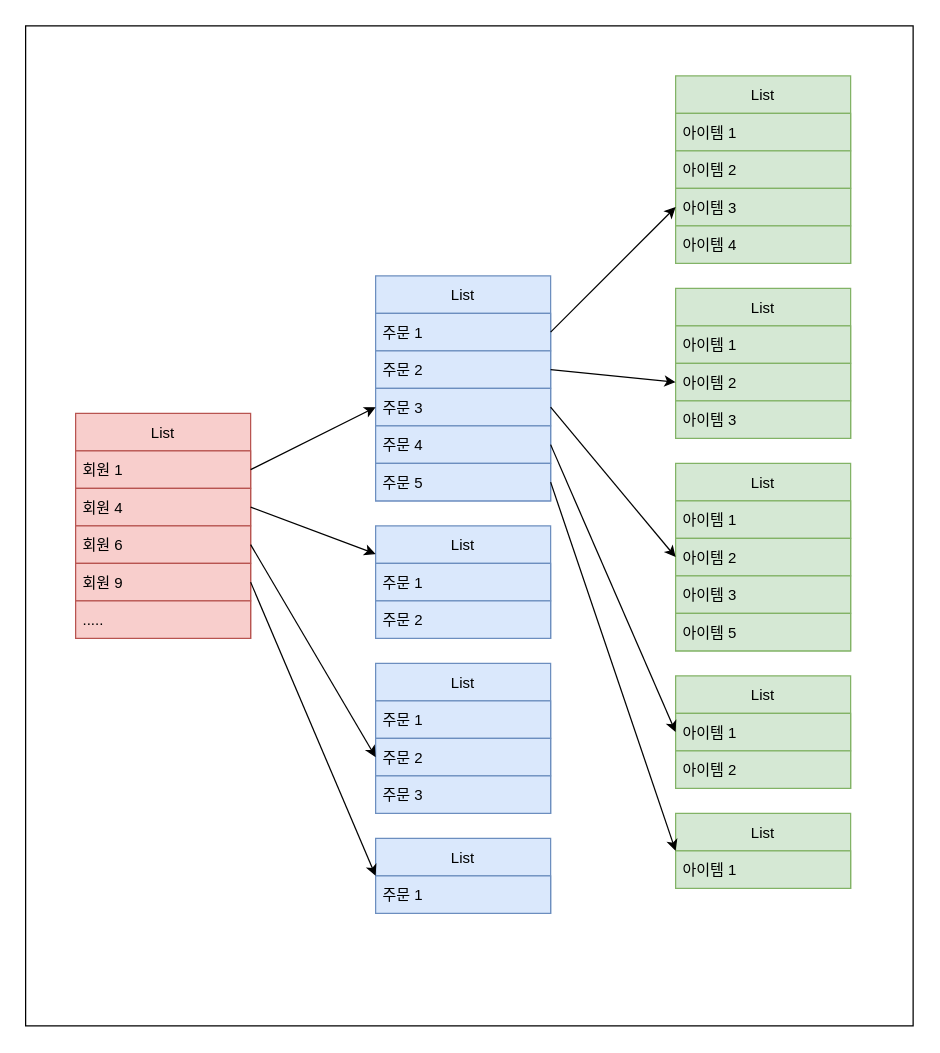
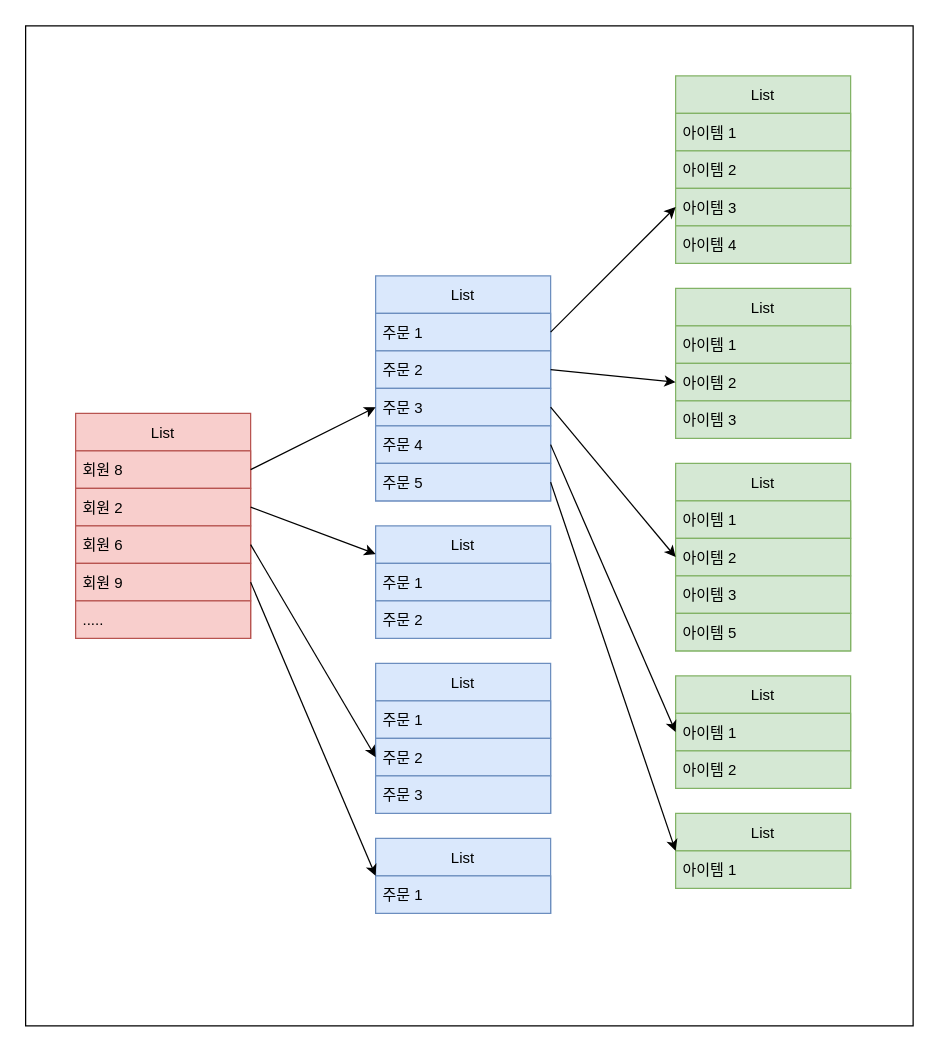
node "회원 1": label "회원 1" -> "회원 8"
node "회원 4": label "회원 4" -> "회원 2"
